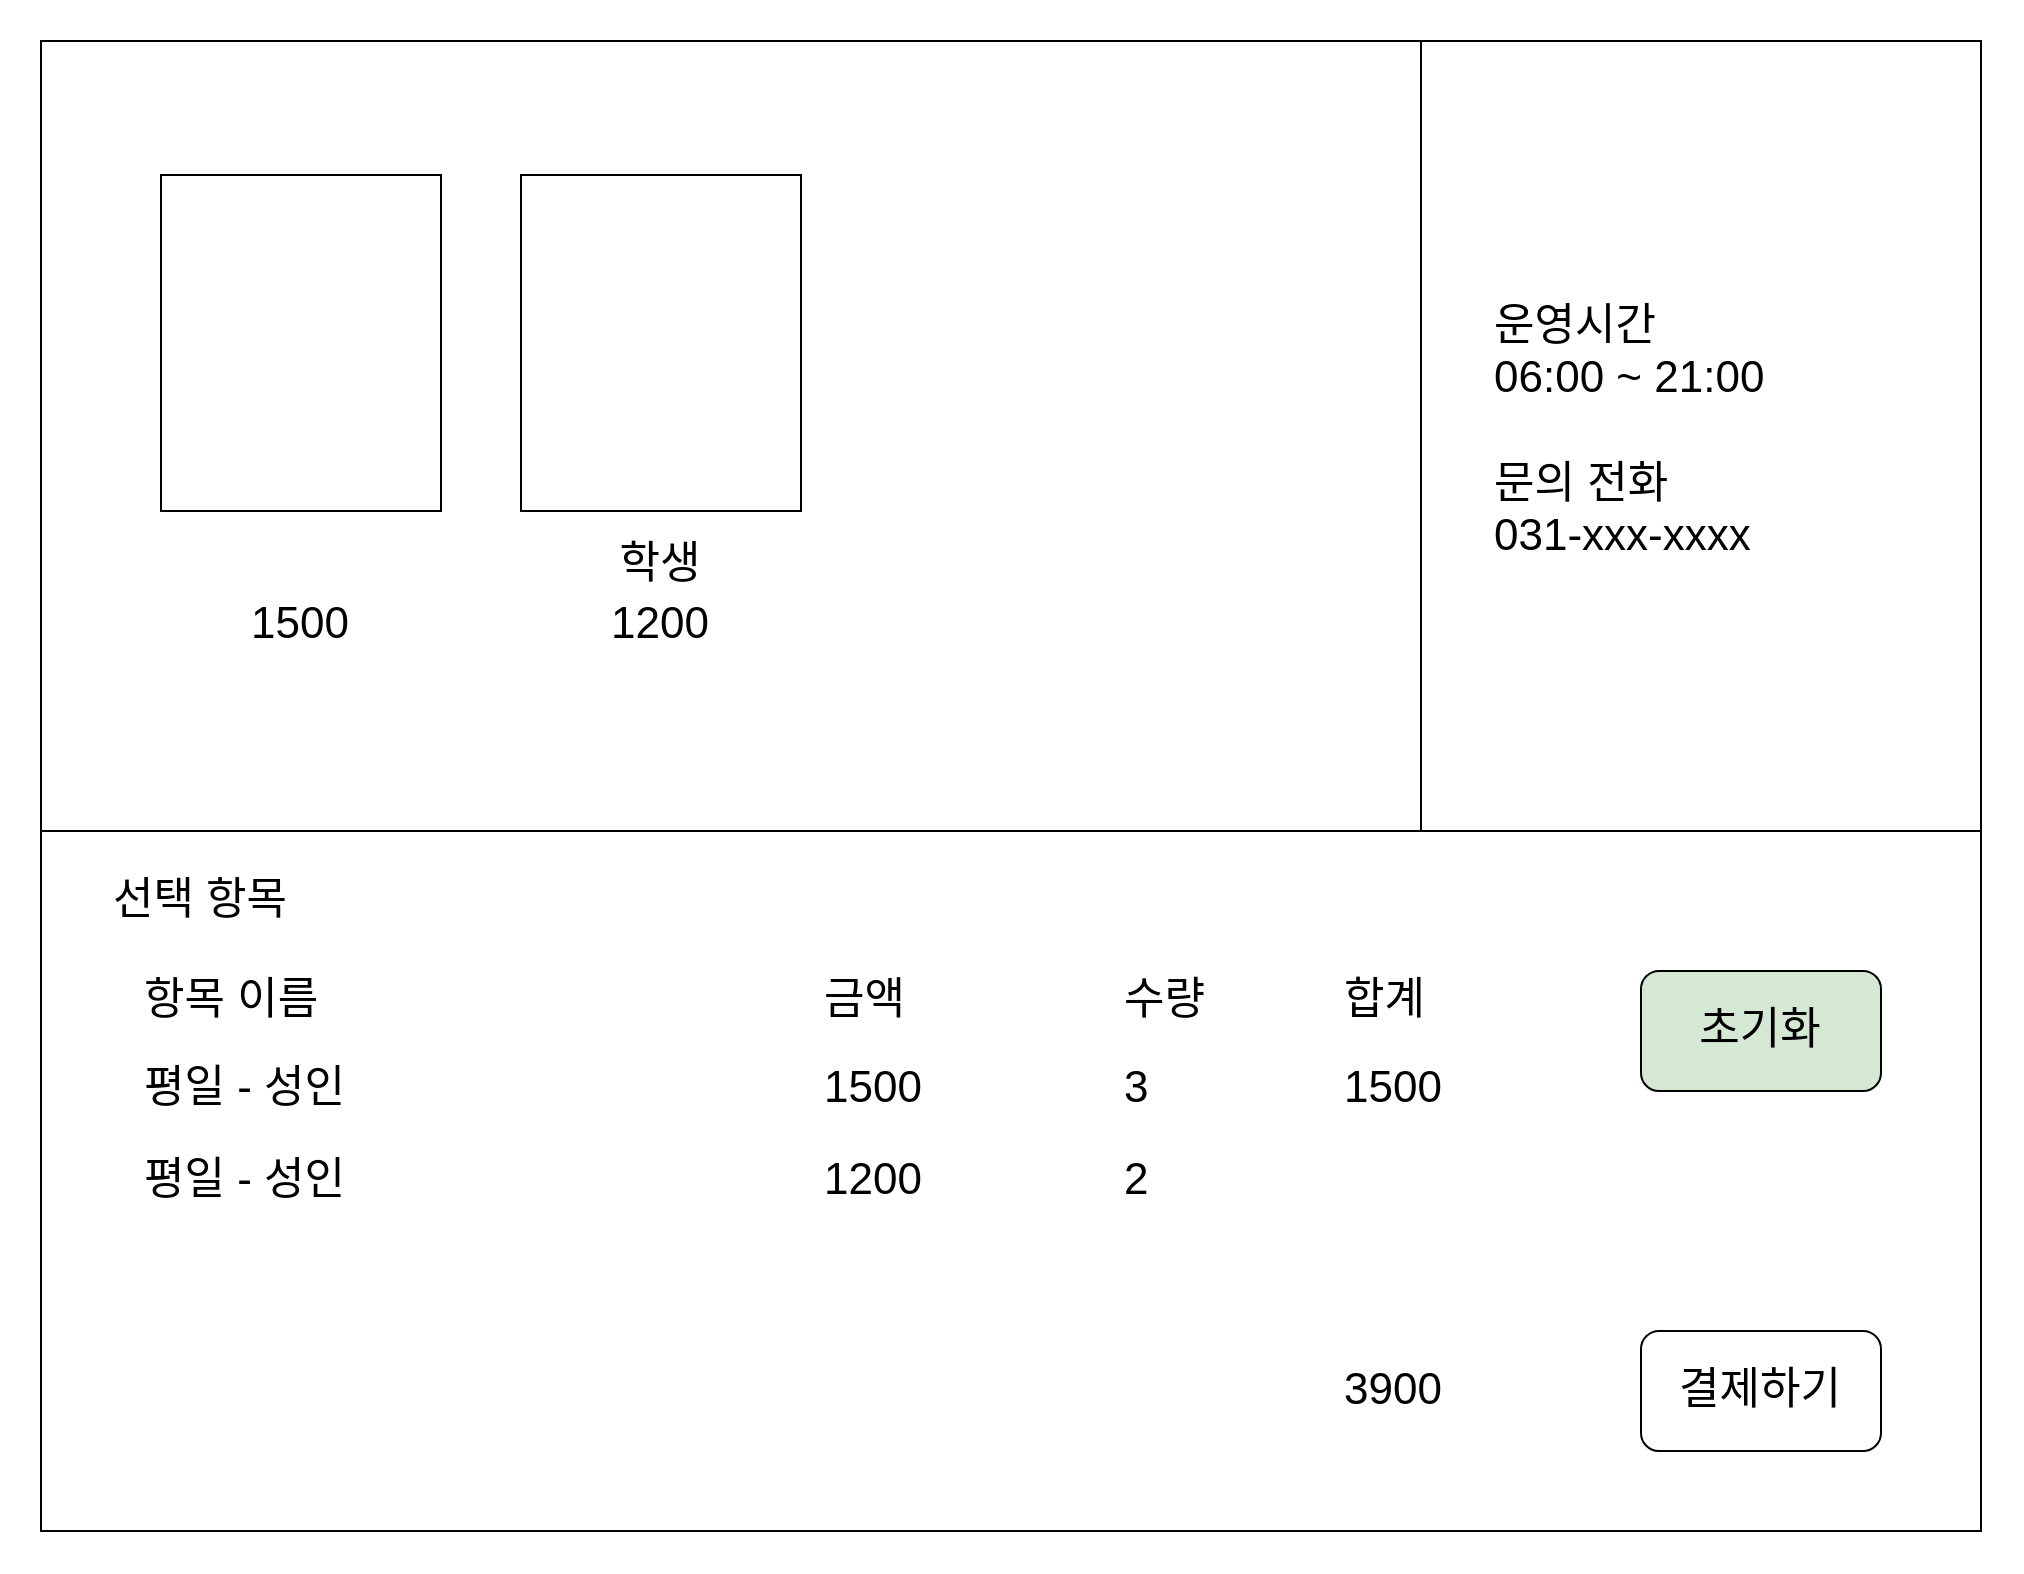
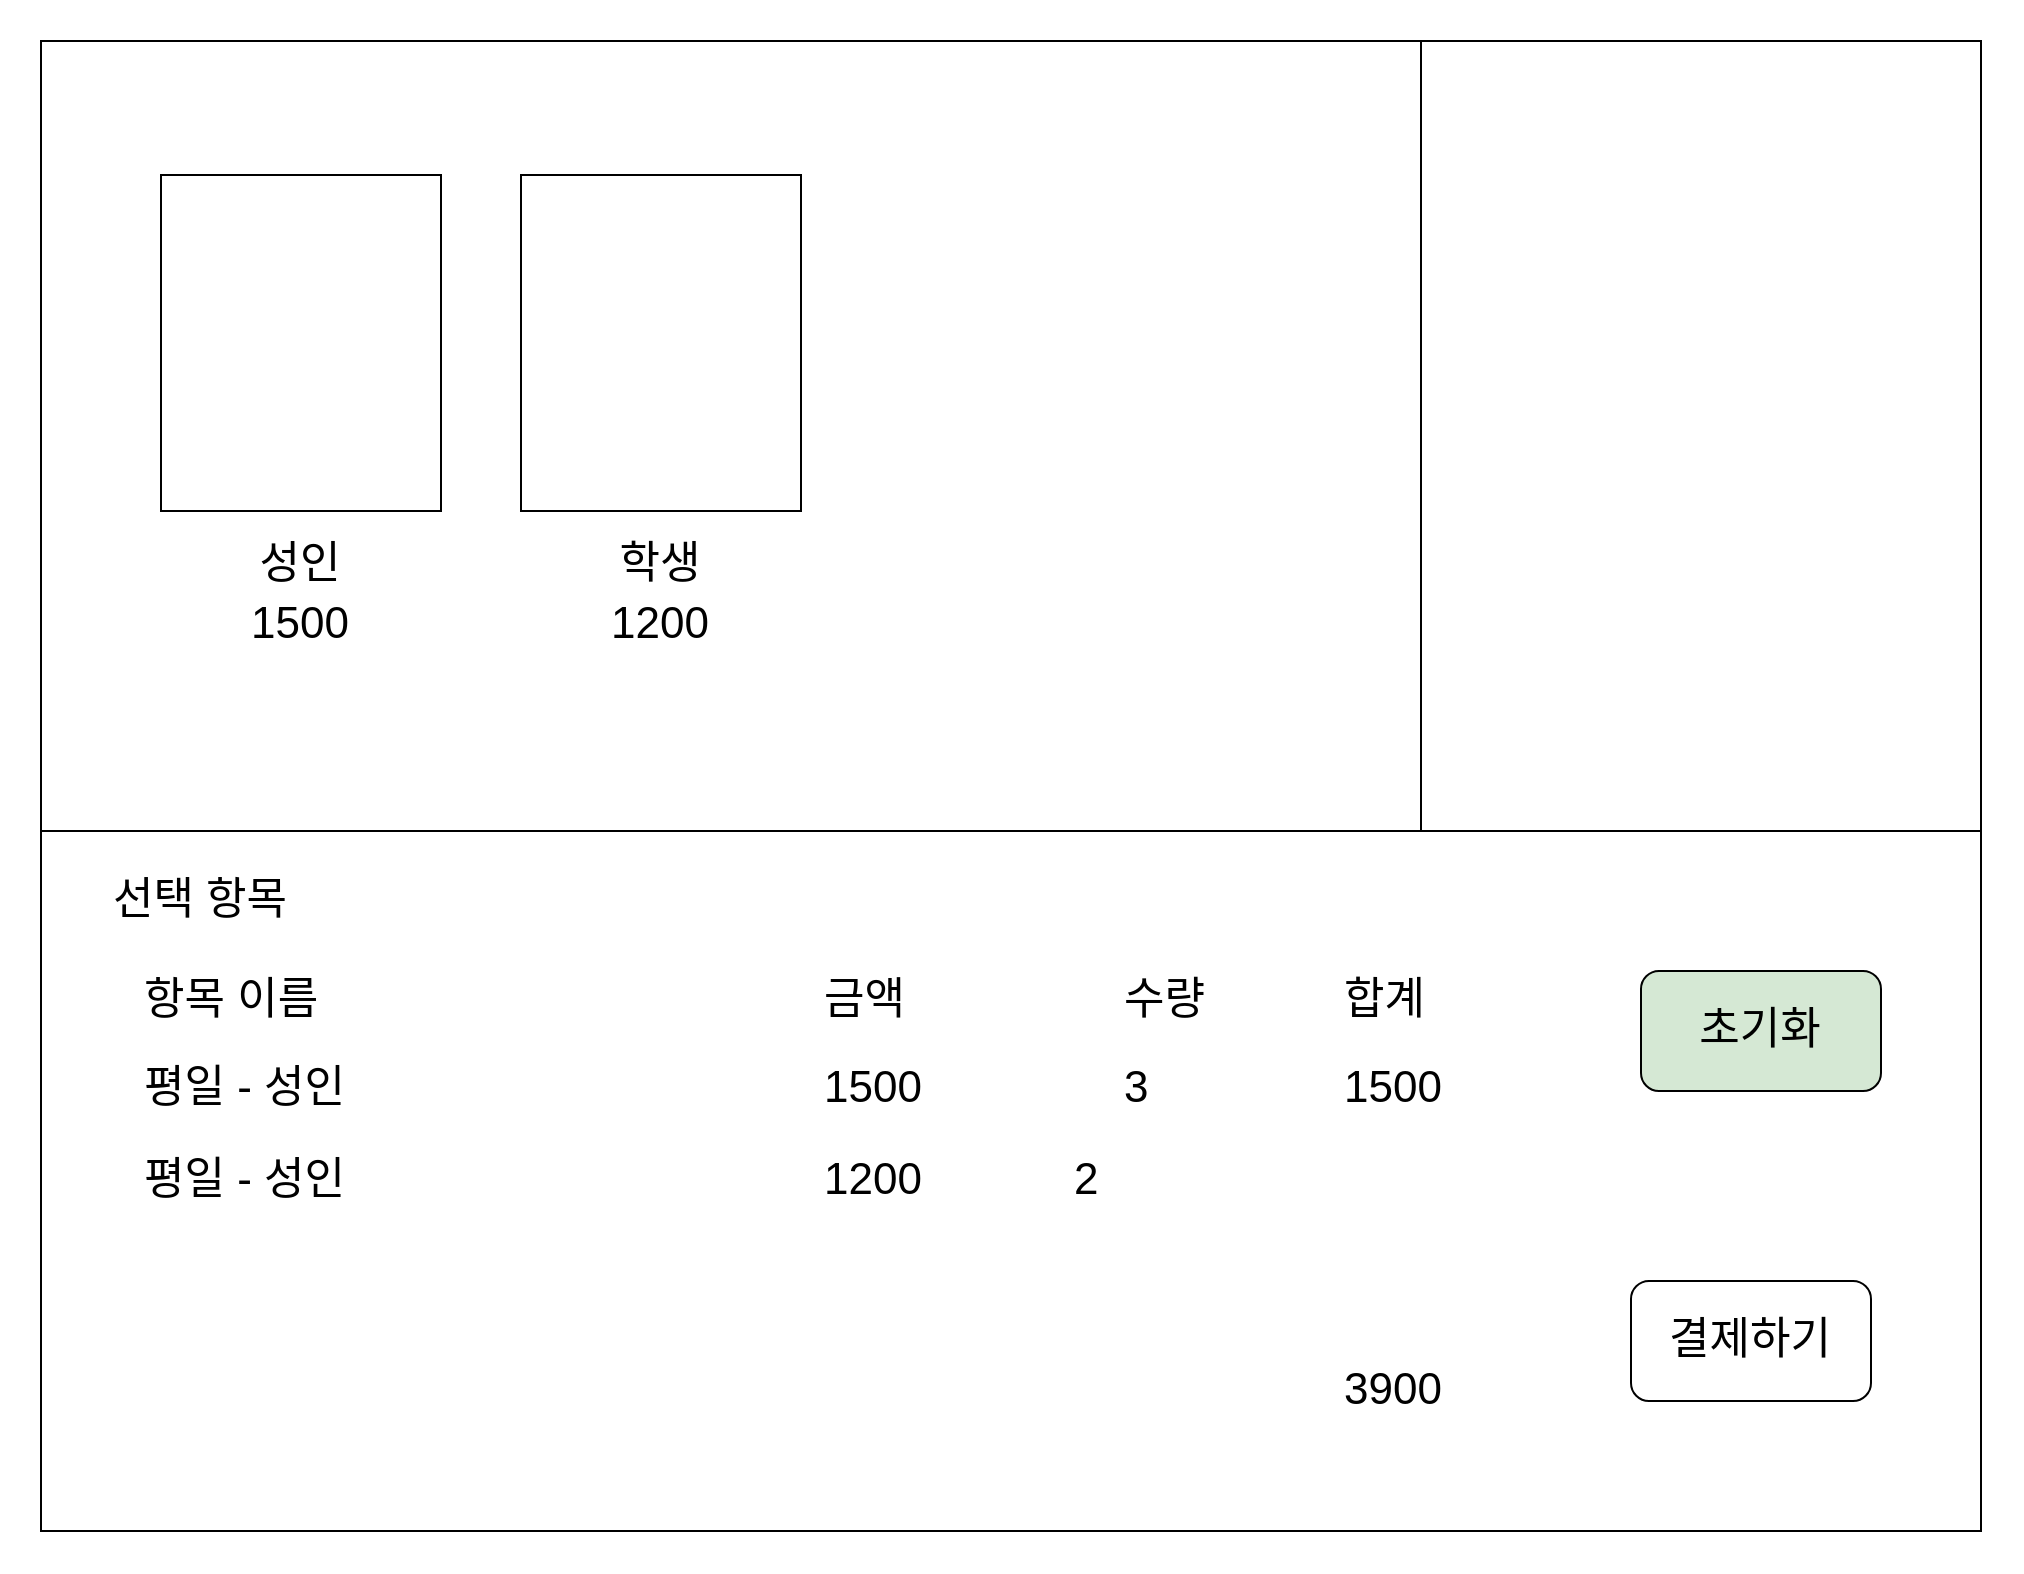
node "운영시간 06:00 ~ 21:00 문의 전화 031-xxx-xxxx": removed
node "성인": added
node "2": moved (1151, 1181) -> (1101, 1181)
node "결제하기": moved (1761, 1391) -> (1751, 1341)
